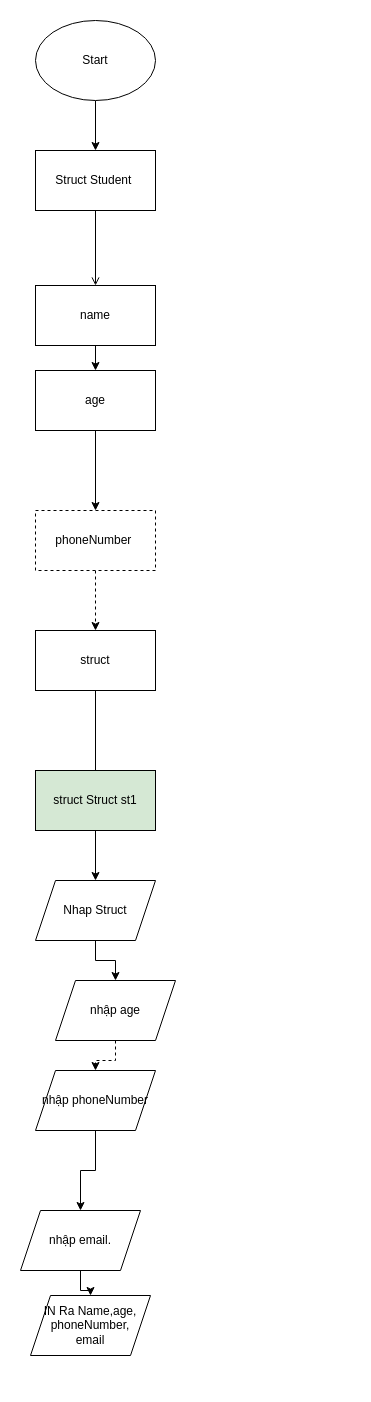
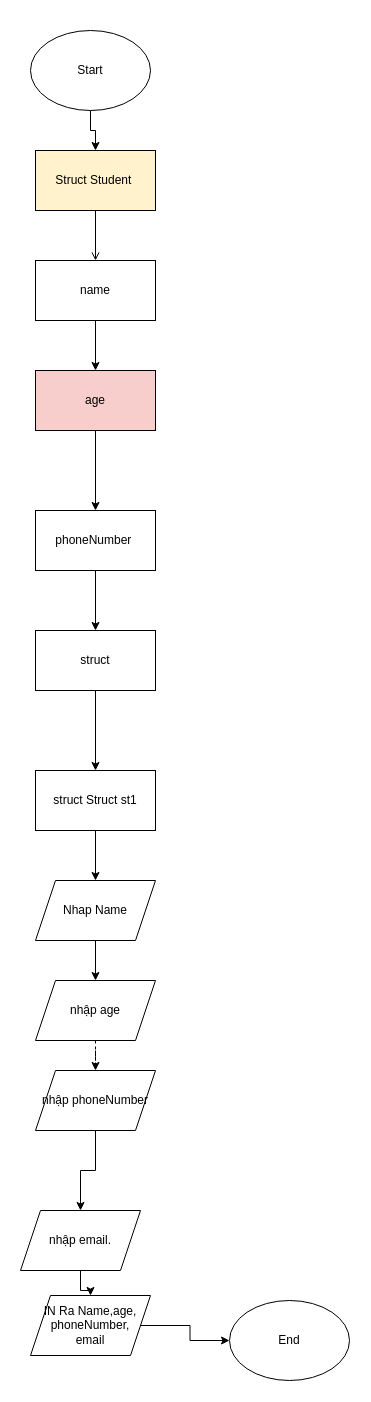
node "Start": moved (96, 61) -> (91, 71)
node "Struct Student": fillcolor #ffffff -> #fff2cc
node "name": moved (96, 316) -> (96, 291)
node "age": fillcolor #ffffff -> #f8cecc
node "phoneNumber": style dashed -> solid
edge "phoneNumber" -> "struct": style dashed -> solid
edge "struct" -- "struct Struct st1": arrowhead none -> classic
node "struct Struct st1": fillcolor #d5e8d4 -> #ffffff
node "Nhap Struct": label "Nhap Struct" -> "Nhap Name"
node "nhập age": moved (116, 1011) -> (96, 1011)
edge "IN Ra Name,age, phoneNumber, email" -> "End": added
node "End": added
